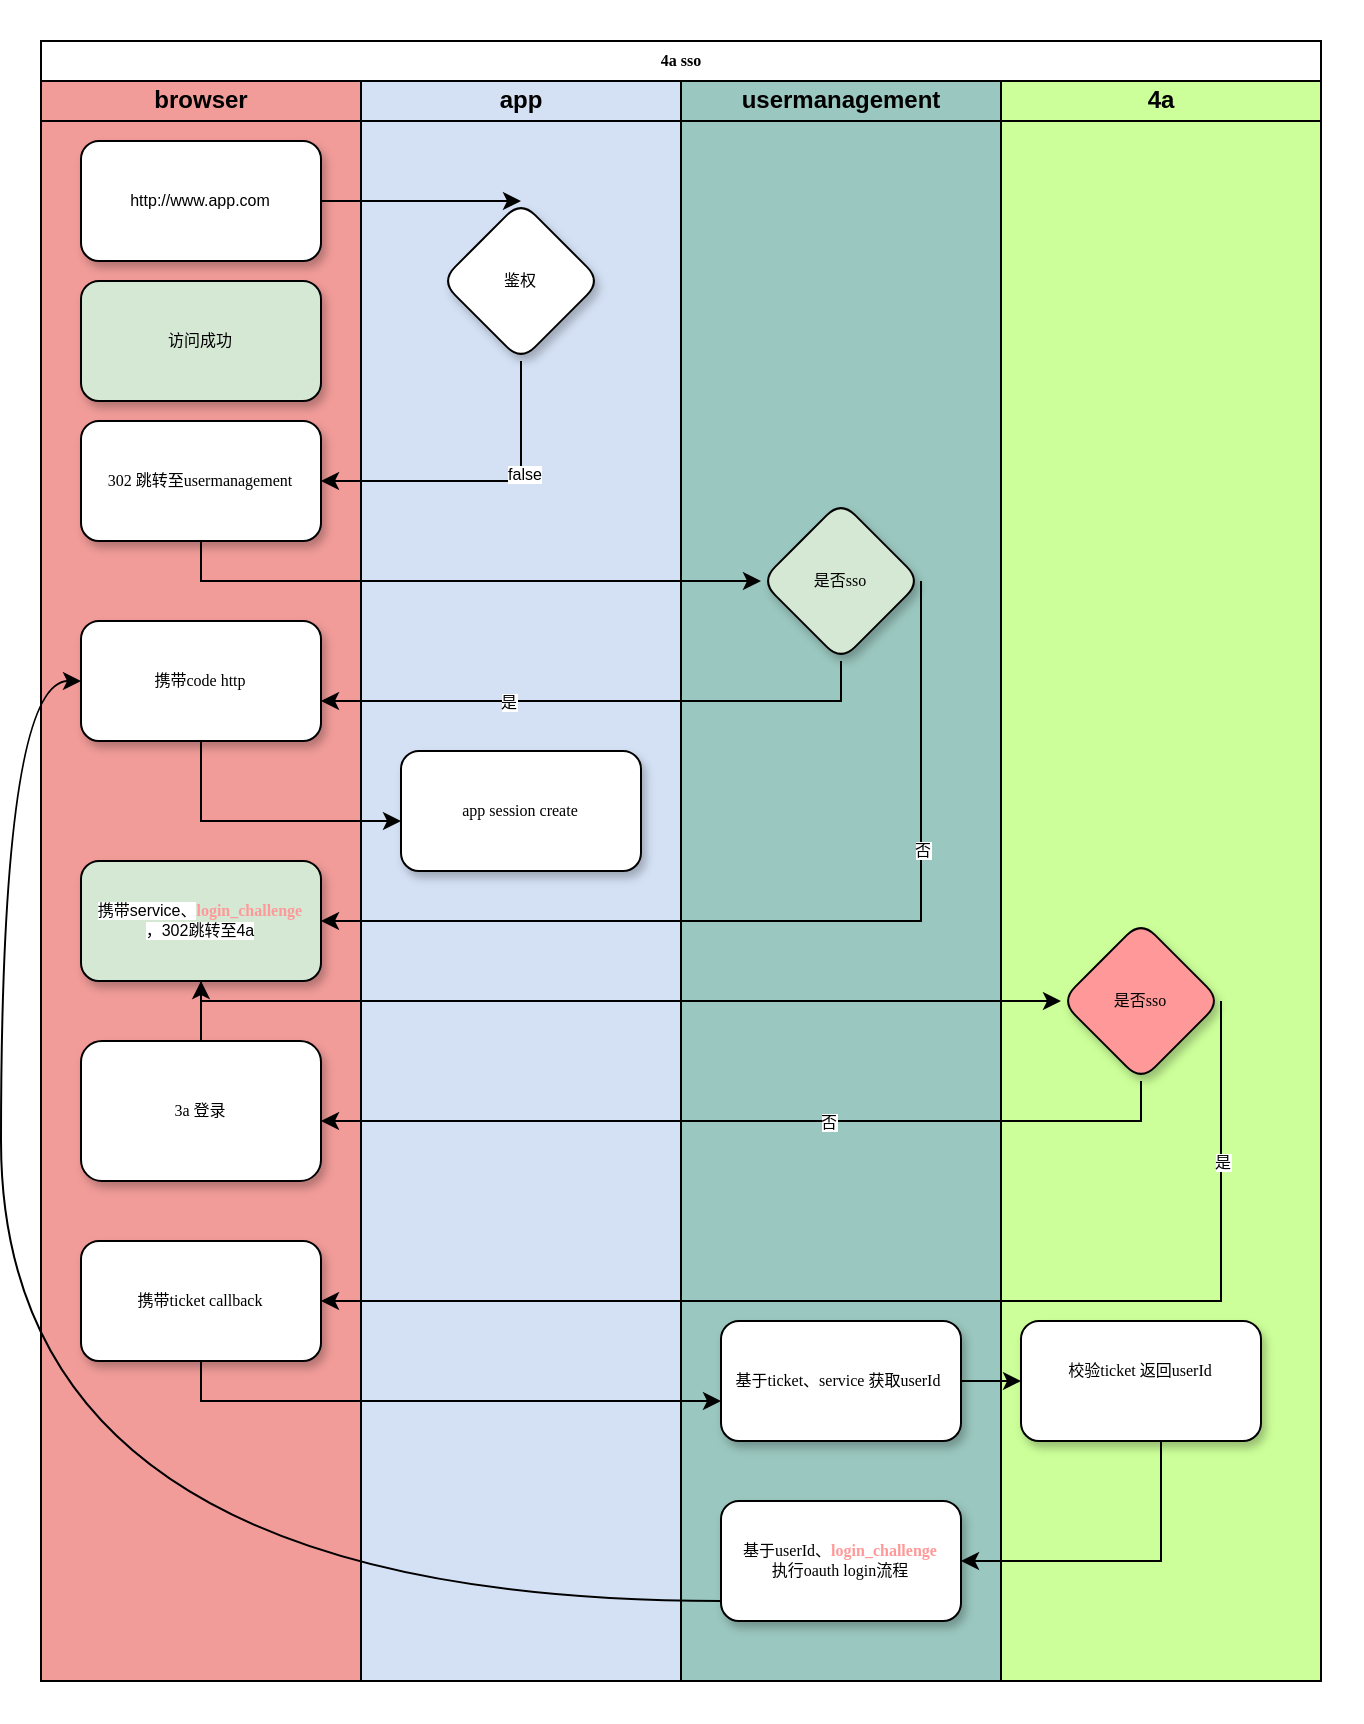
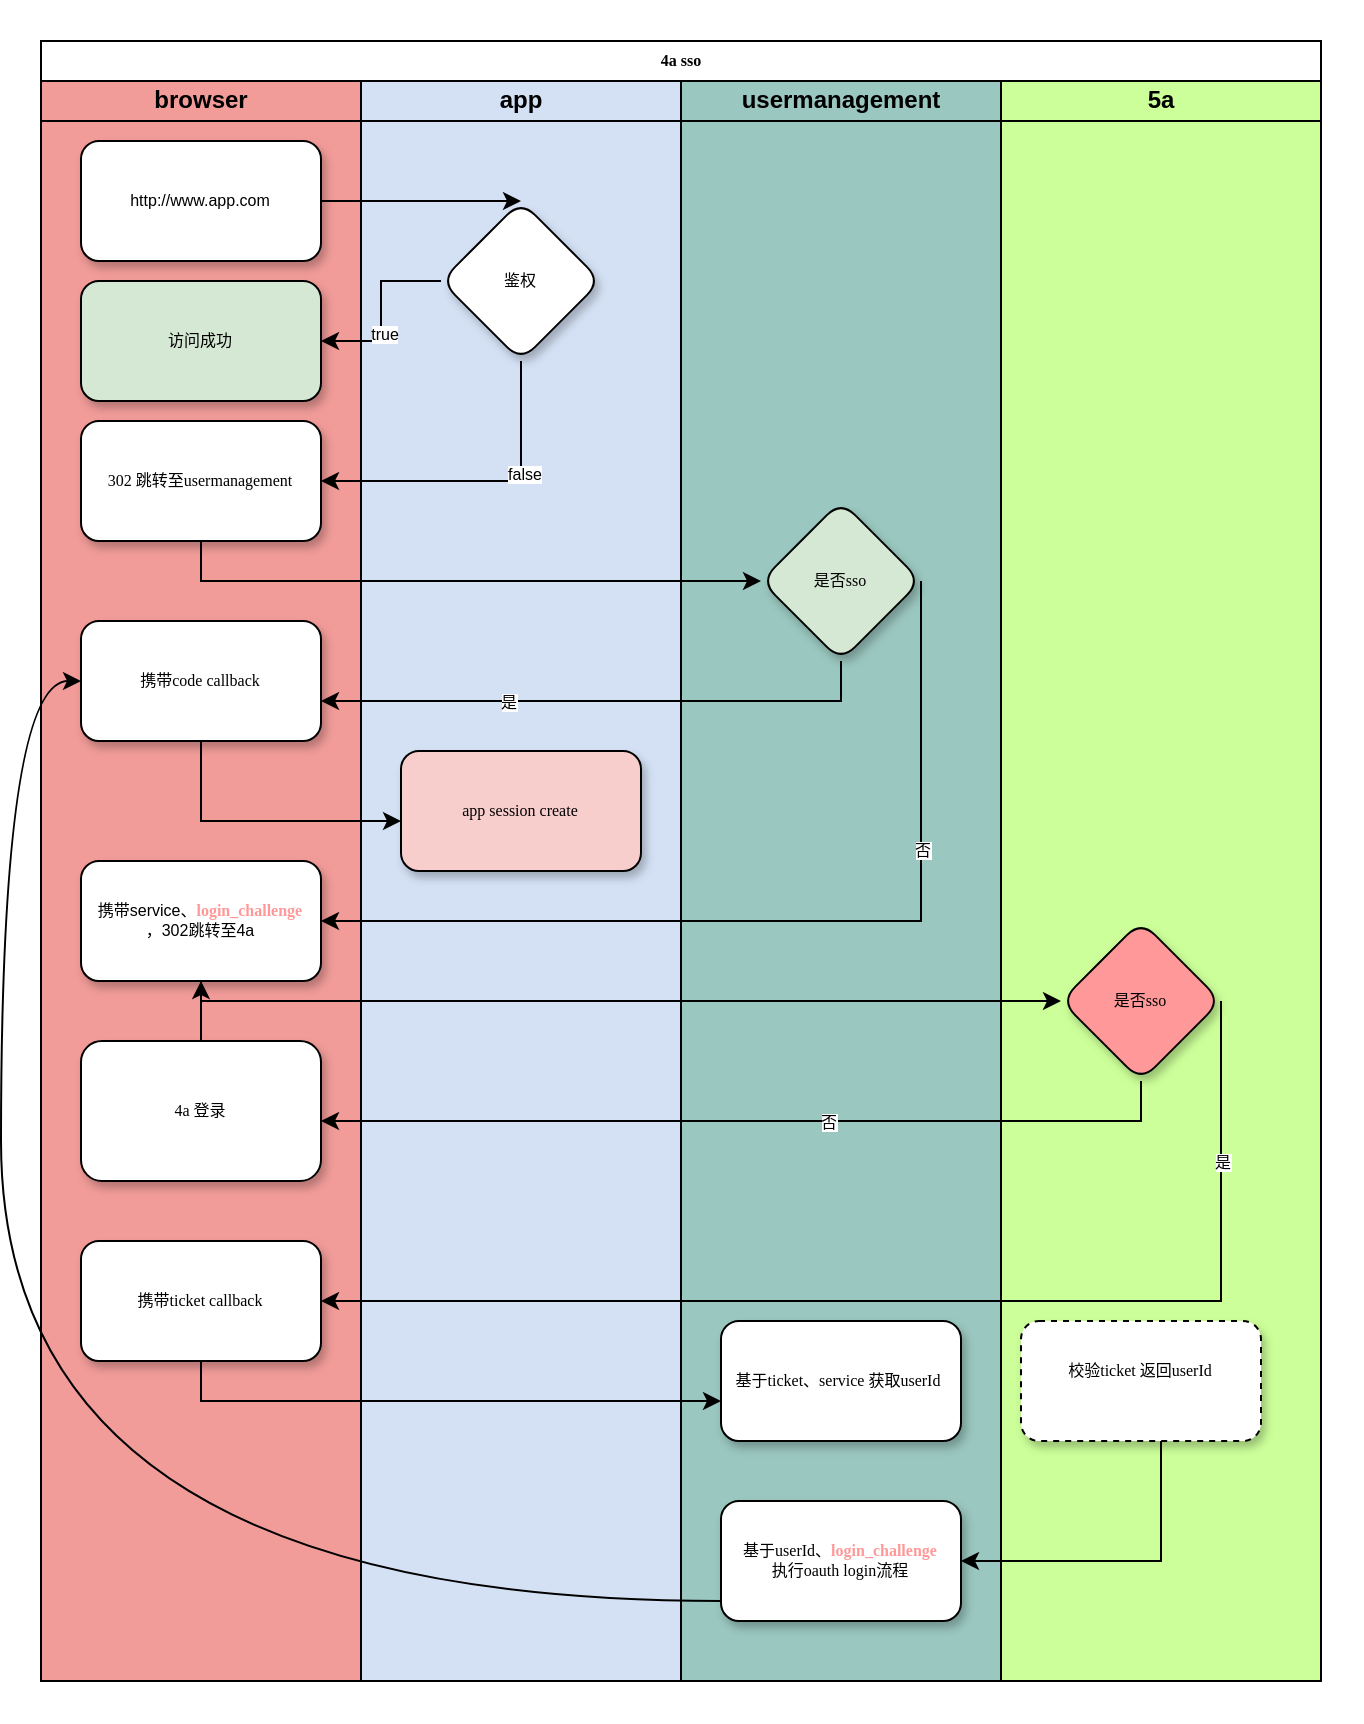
node "4a": label "4a" -> "5a"
edge "鉴权" -> "访问成功": added, label "true"
node "携带code http": label "携带code http" -> "携带code callback"
node "app session create": fillcolor #ffffff -> #f8cecc
node "携带service、login_challenge ，302跳转至4a": fillcolor #d5e8d4 -> #ffffff
node "3a 登录": label "3a 登录" -> "4a 登录"
edge "基于ticket、service 获取userId" -> "校验ticket 返回userId": removed
node "校验ticket 返回userId": style solid -> dashed
